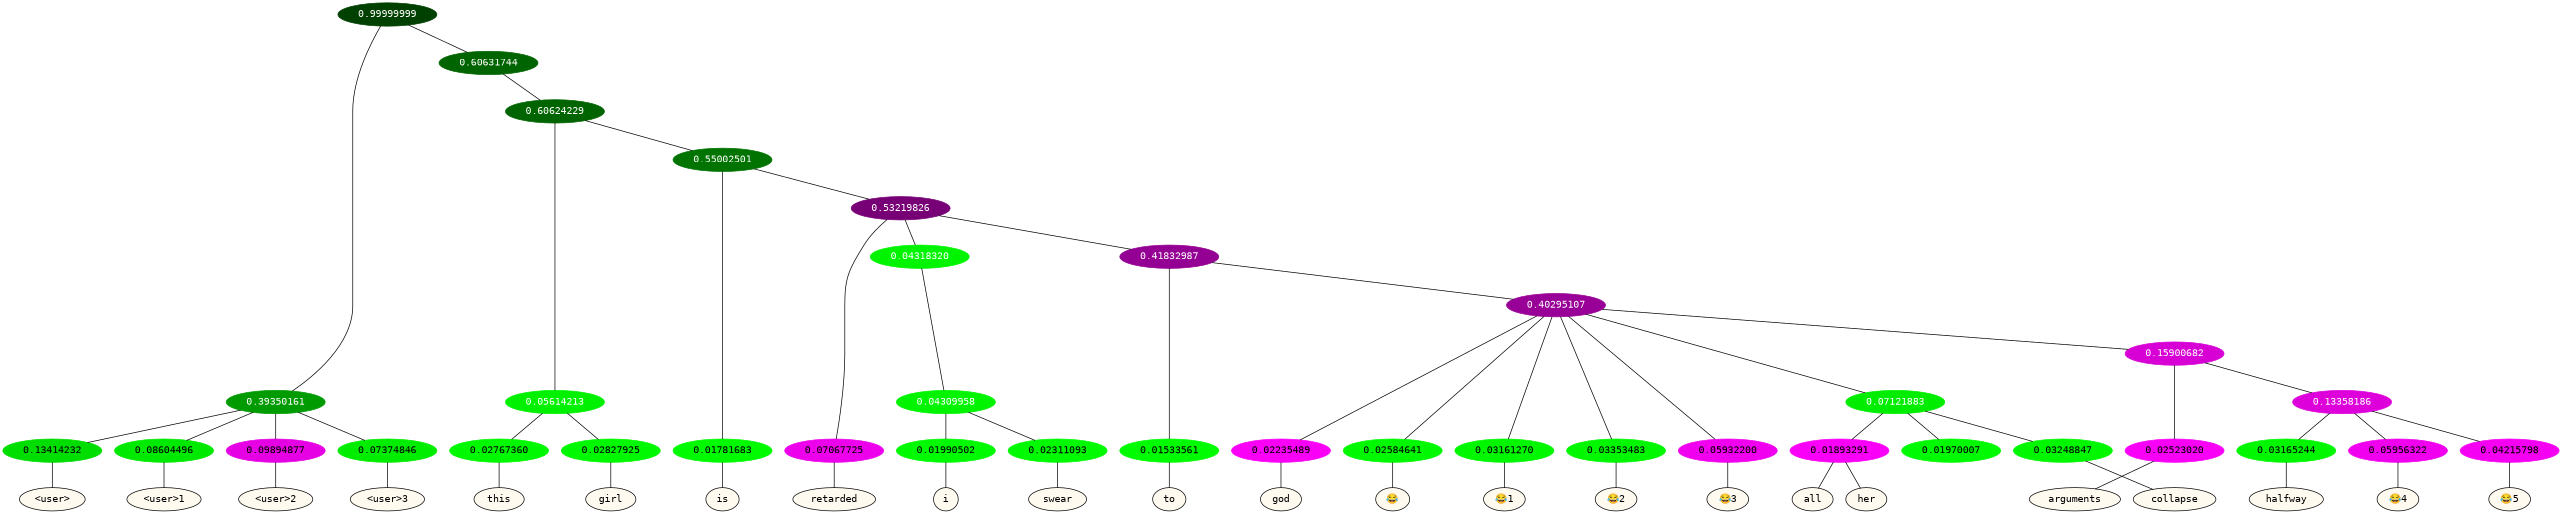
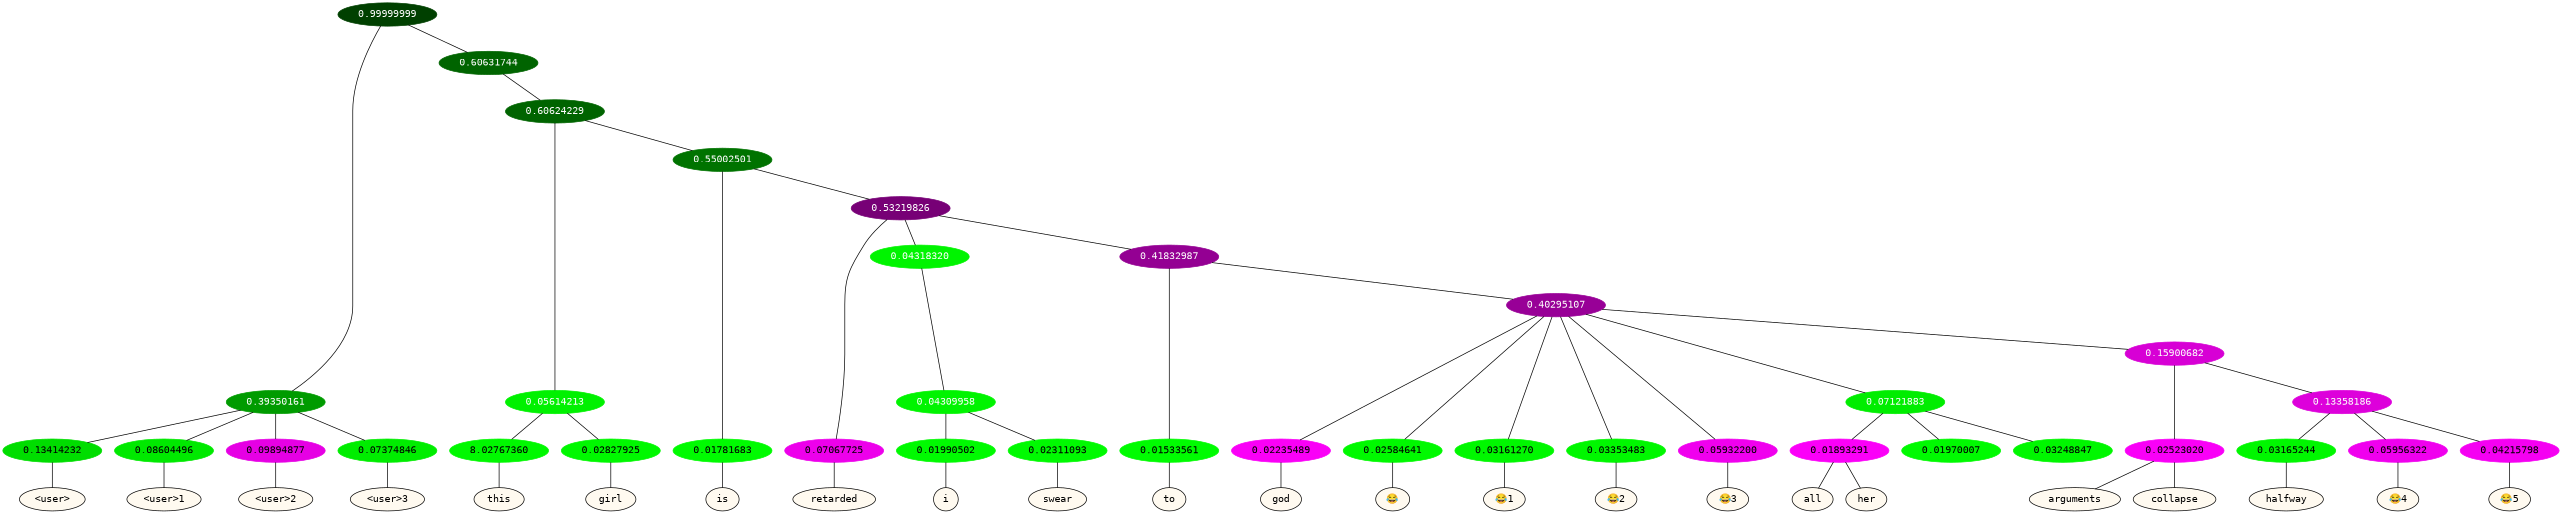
node "0.02767360": label "0.02767360" -> "8.02767360"
edge "0.03248847" -- "collapse": now "0.02523020" -- "collapse"
